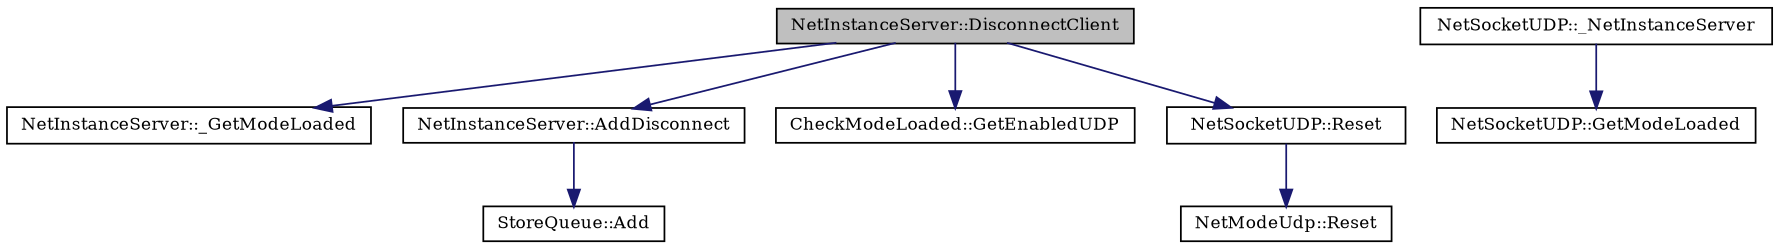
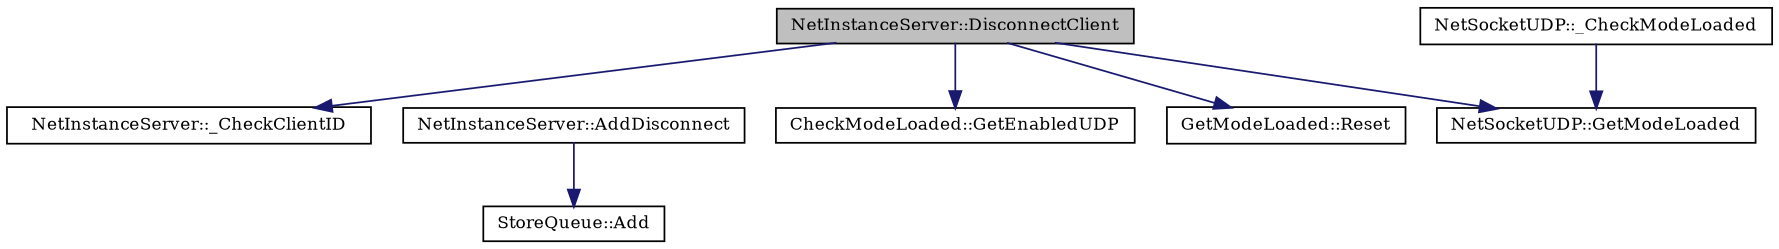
node "NetSocketUDP::_NetInstanceServer": label "NetSocketUDP::_NetInstanceServer" -> "NetSocketUDP::_CheckModeLoaded"
edge "NetInstanceServer::DisconnectClient" -> "NetInstanceServer::AddDisconnect": now "NetInstanceServer::DisconnectClient" -> "NetSocketUDP::GetModeLoaded"
node "NetInstanceServer::_GetModeLoaded": label "NetInstanceServer::_GetModeLoaded" -> "NetInstanceServer::_CheckClientID"
node "NetSocketUDP::Reset": label "NetSocketUDP::Reset" -> "GetModeLoaded::Reset"
node "NetModeUdp::Reset": removed
